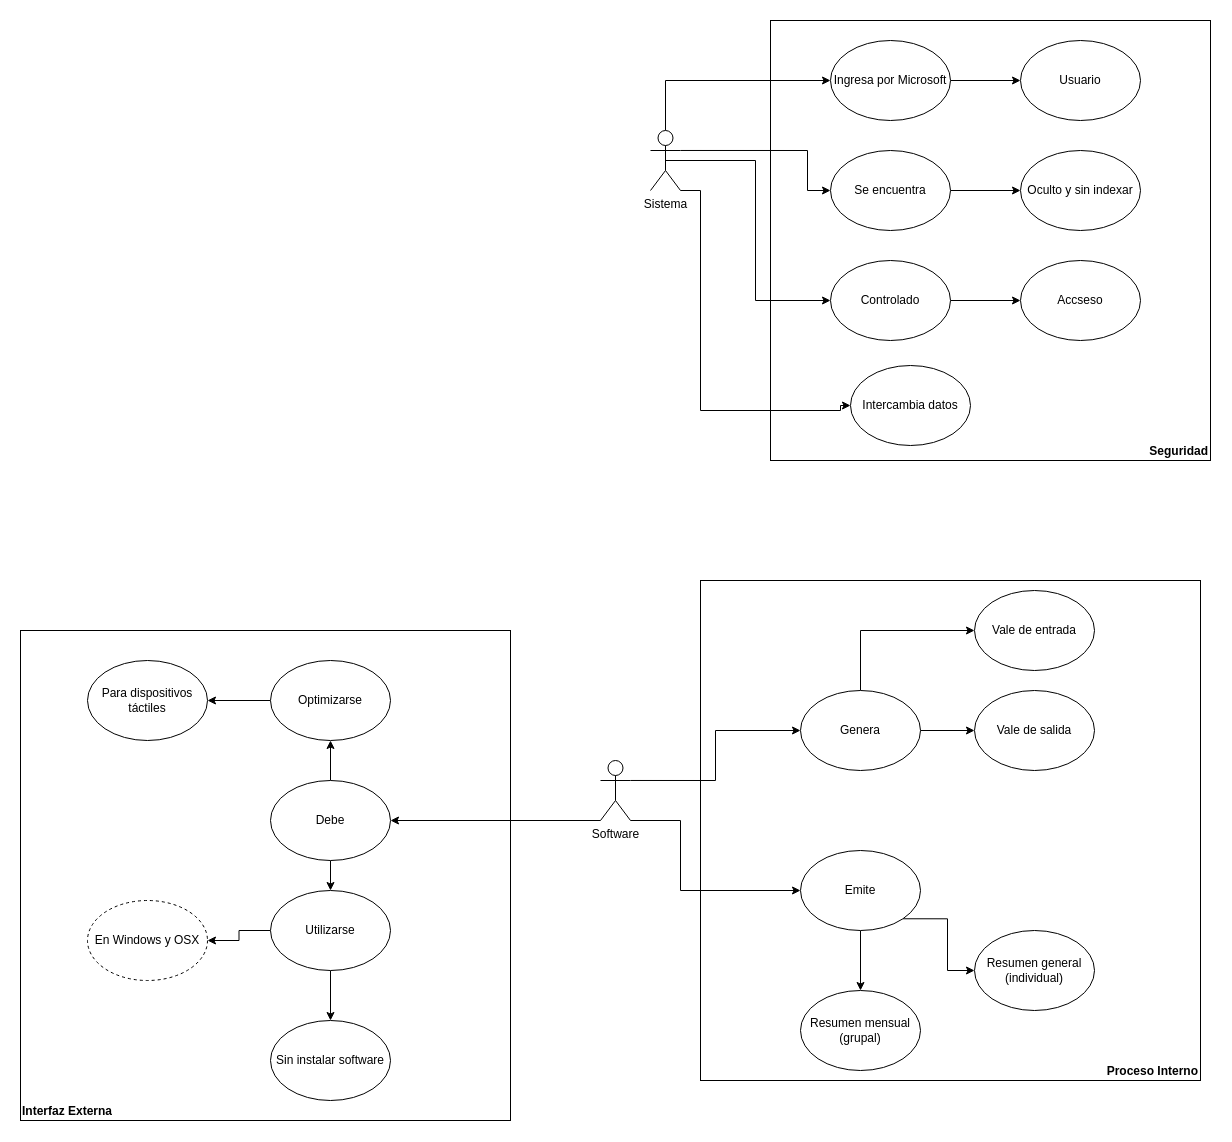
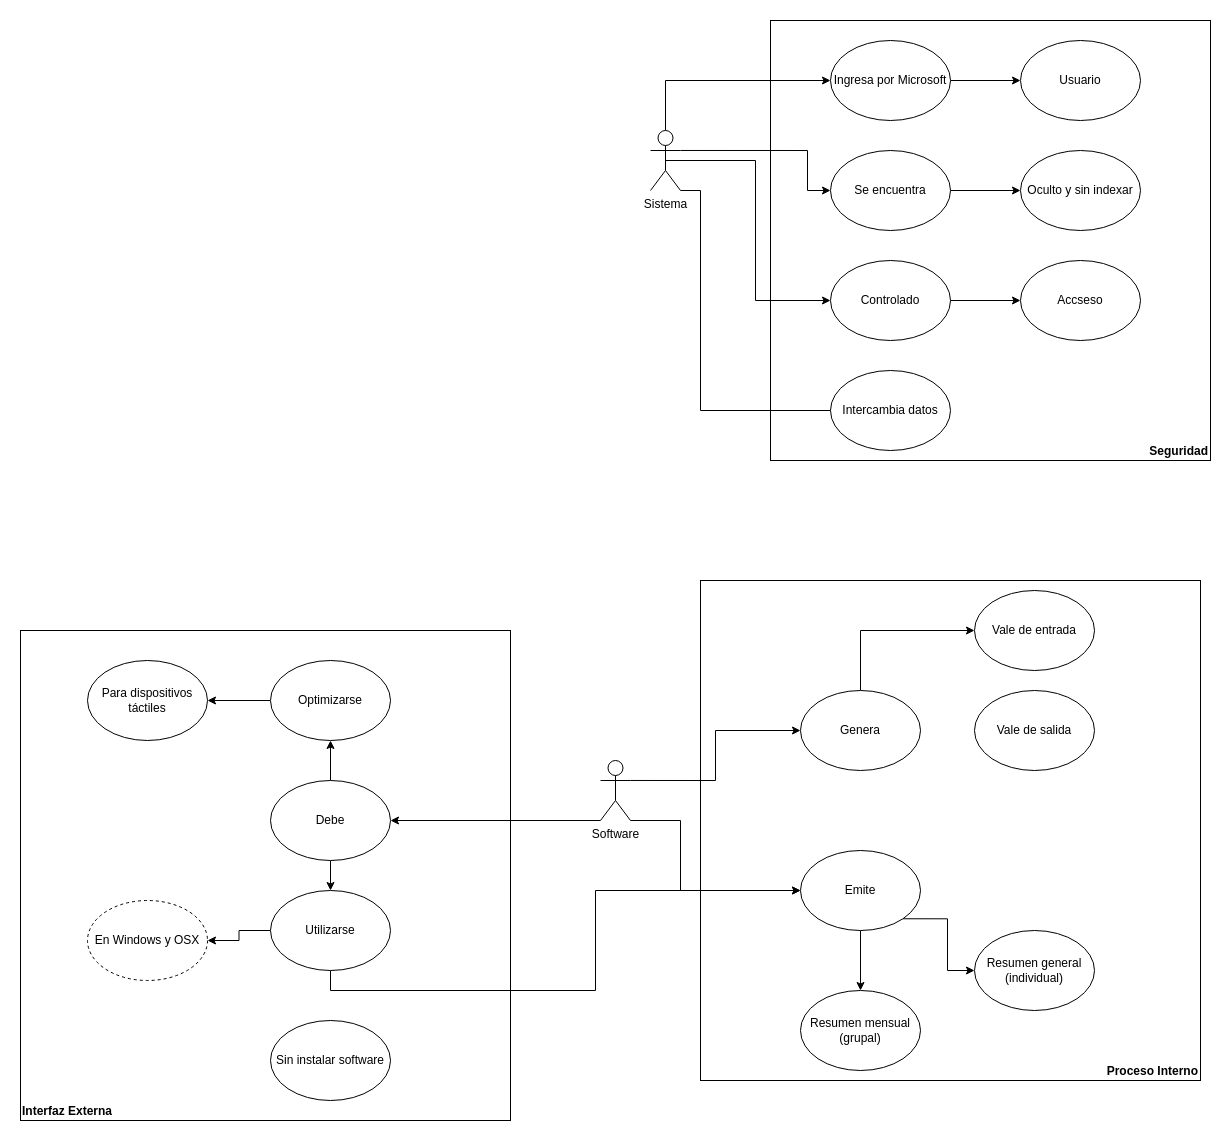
node "Intercambia datos": moved (911, 406) -> (891, 411)
edge "Genera" -> "Vale de salida": removed
edge "Utilizarse" -> "Sin instalar software": now "Utilizarse" -> "Emite"
